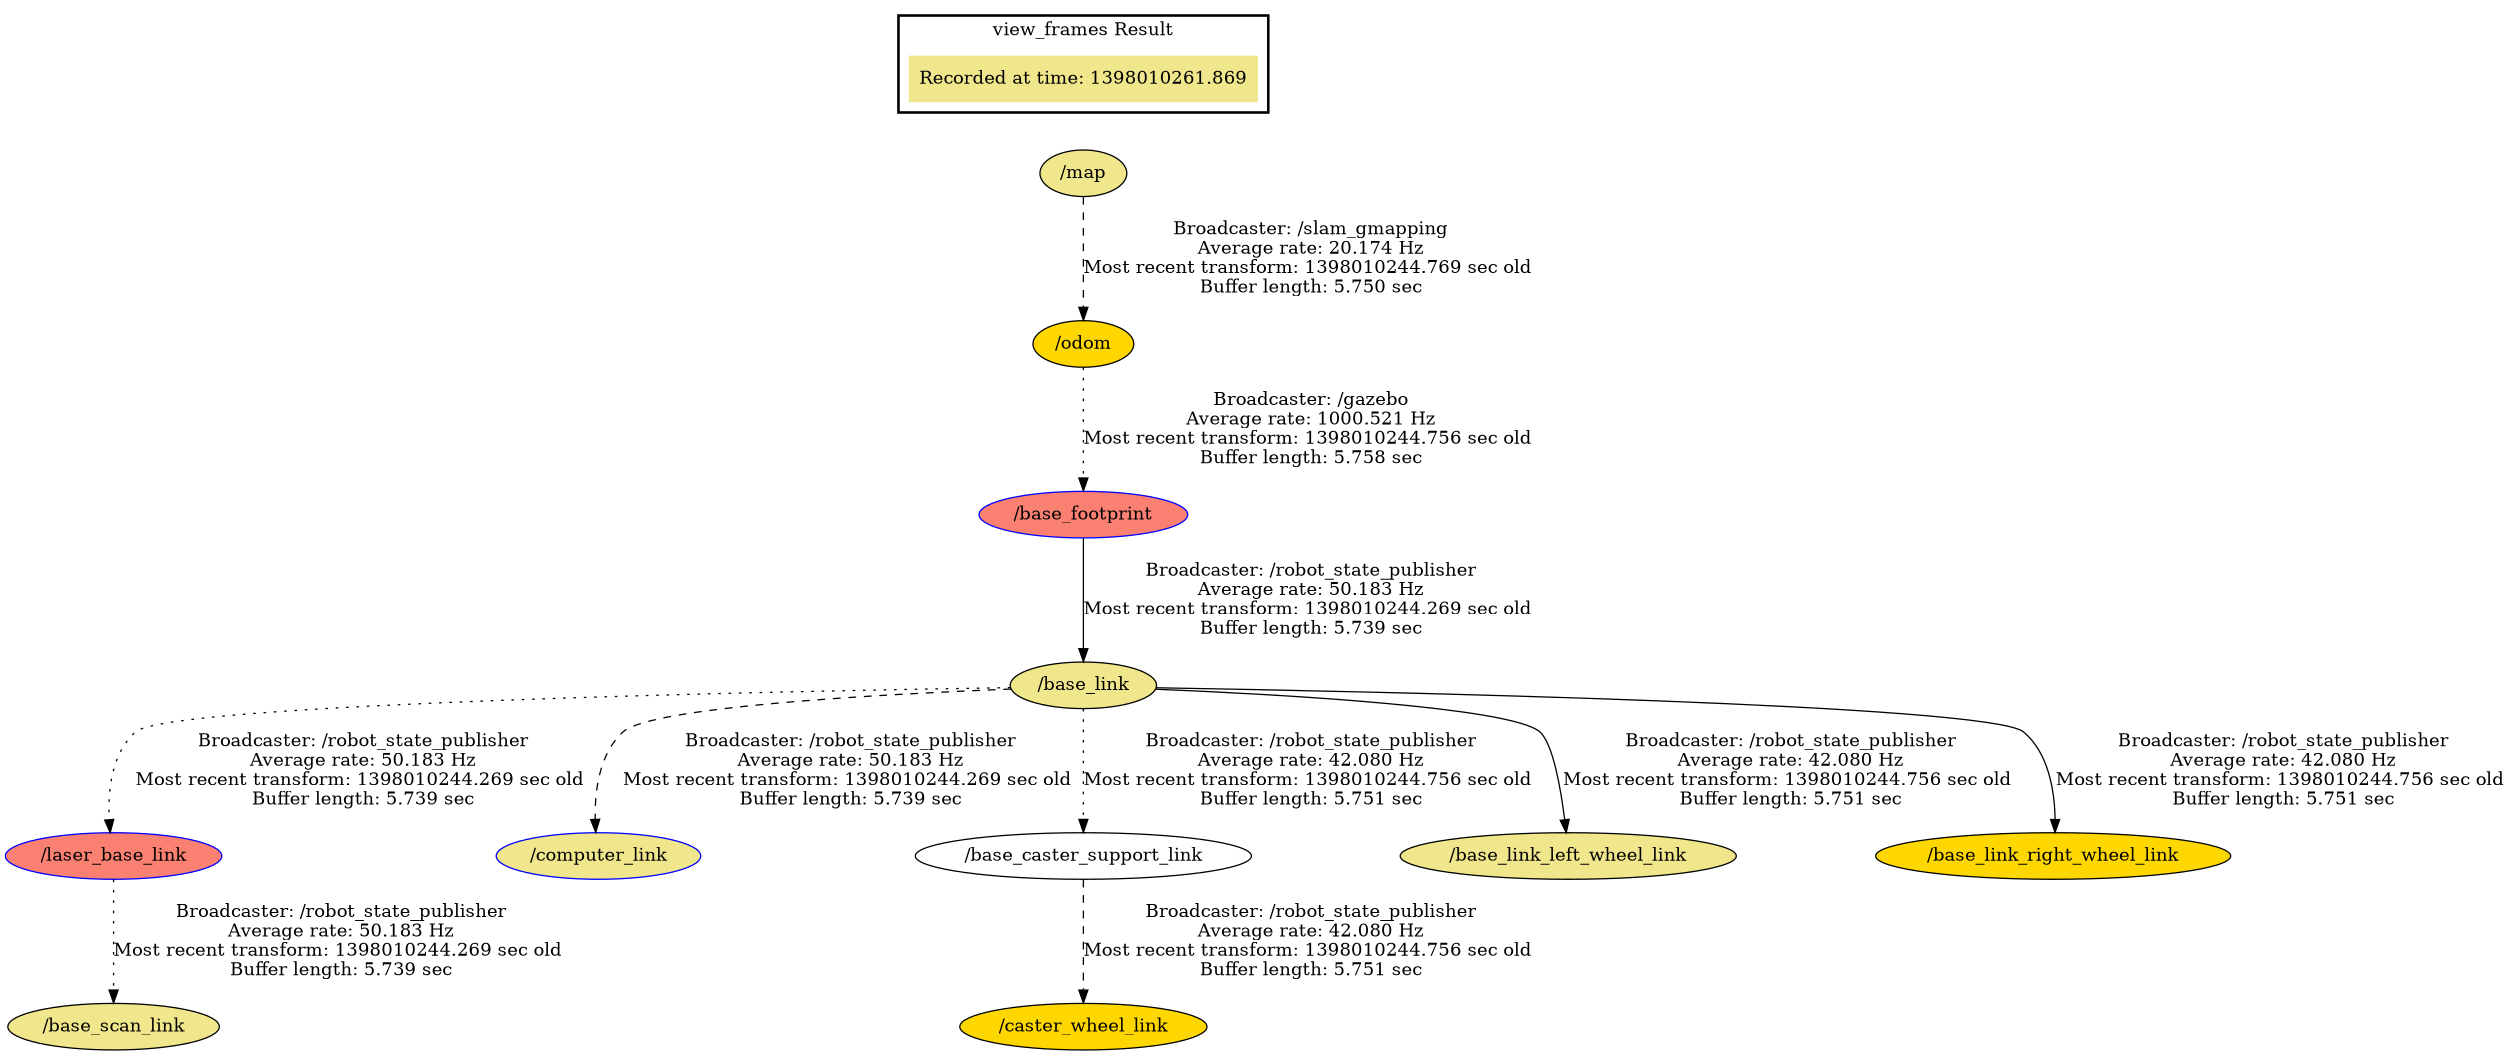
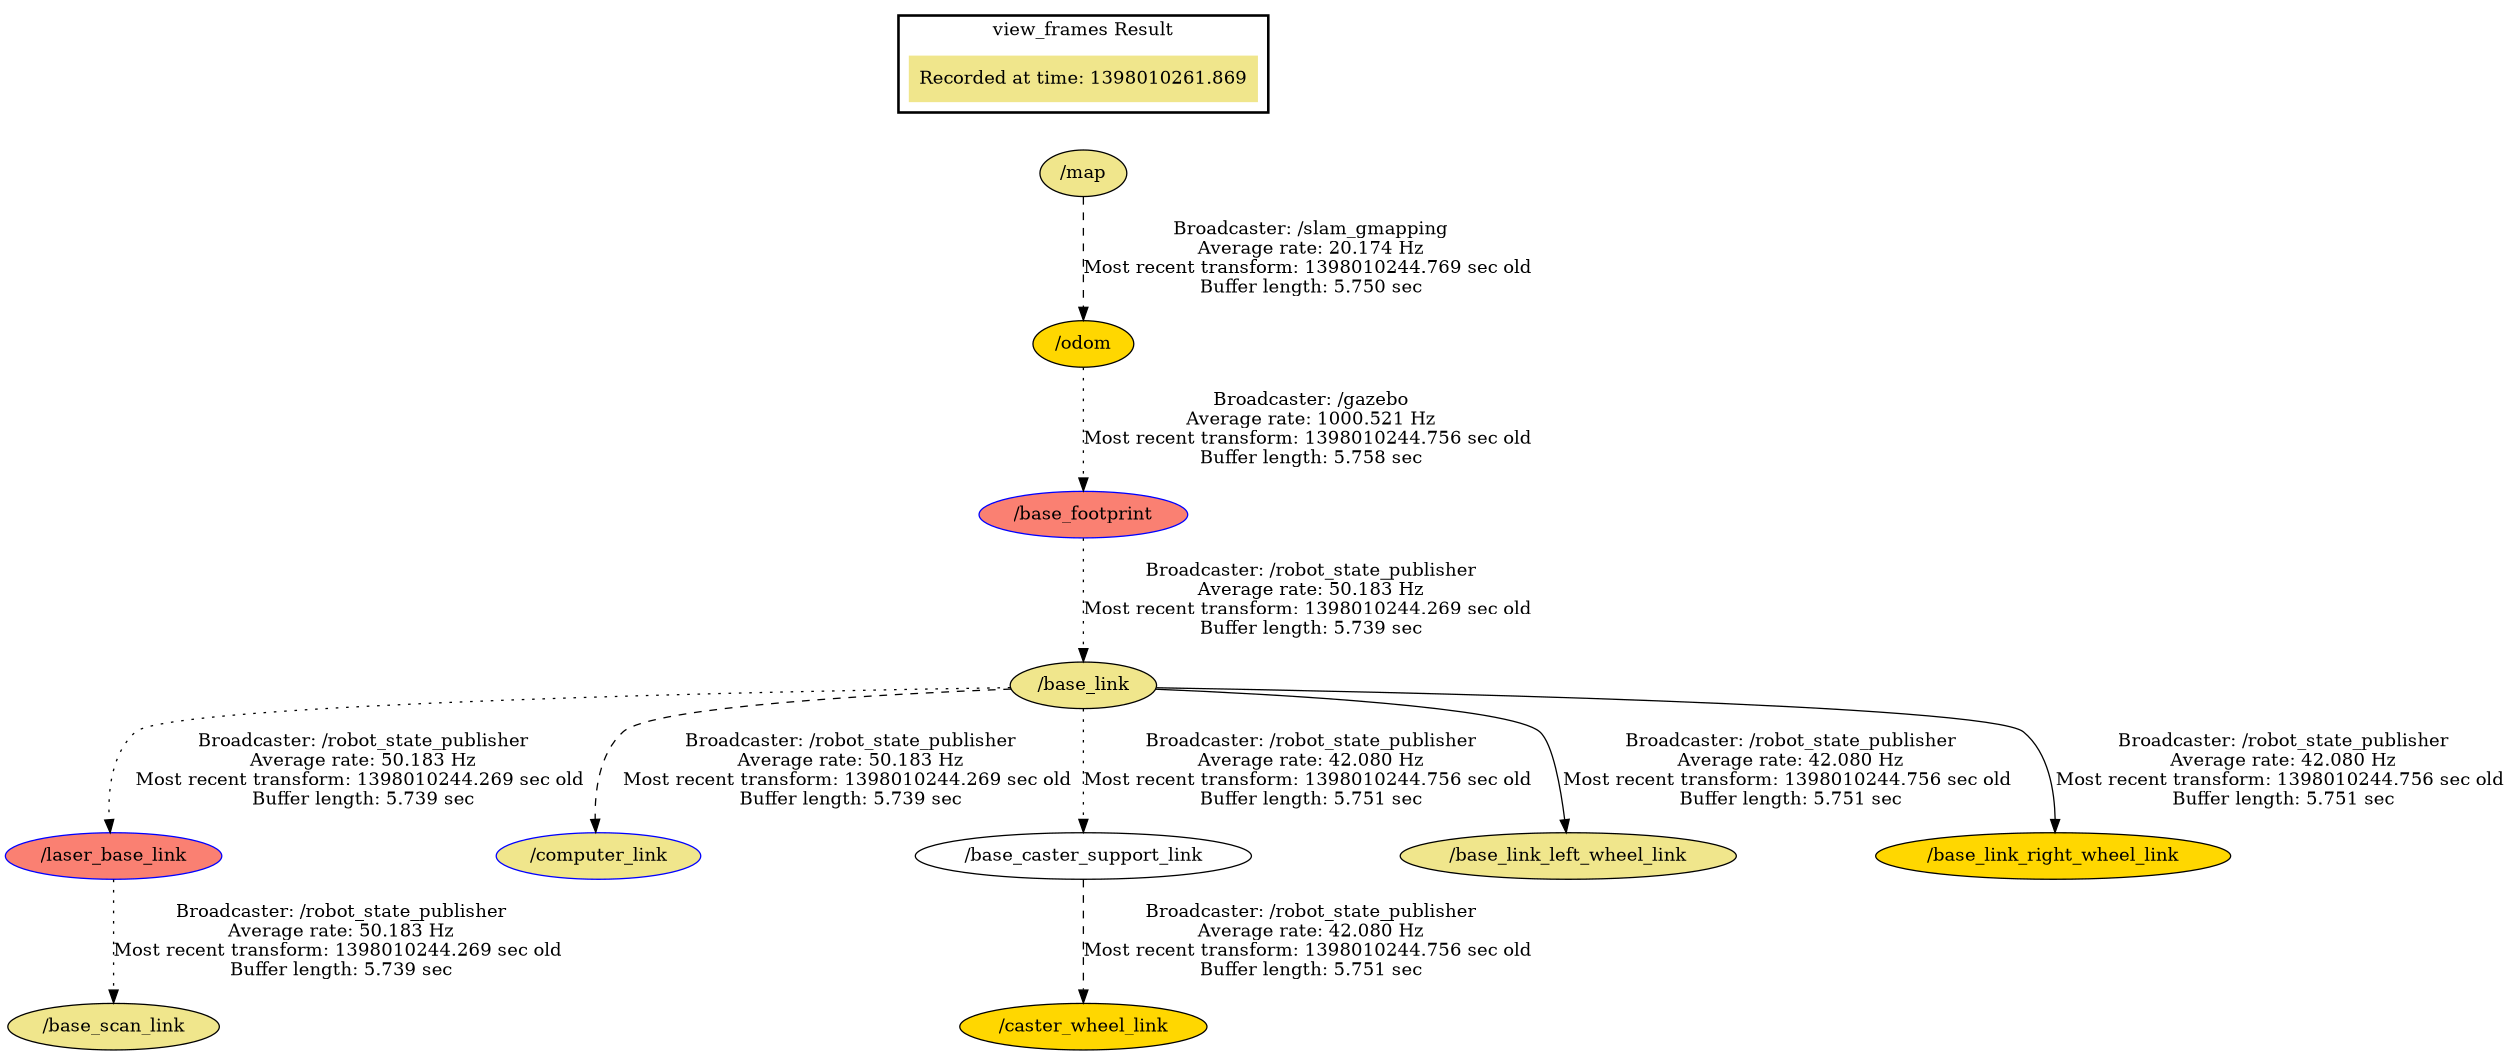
edge "/base_footprint" -> "/base_link": style solid -> dotted
